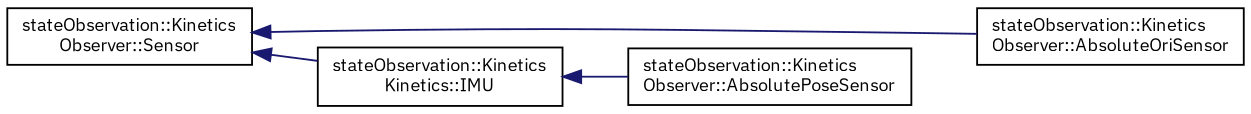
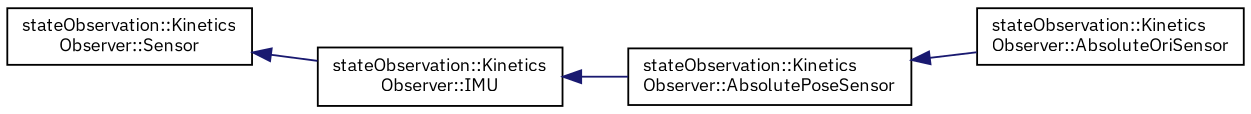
edge "stateObservation::Kinetics Observer::AbsoluteOriSensor" -> "stateObservation::Kinetics Observer::Sensor": now "stateObservation::Kinetics Observer::AbsoluteOriSensor" -> "stateObservation::Kinetics Observer::AbsolutePoseSensor"
node "stateObservation::Kinetics Kinetics::IMU": label "stateObservation::Kinetics Kinetics::IMU" -> "stateObservation::Kinetics Observer::IMU"
